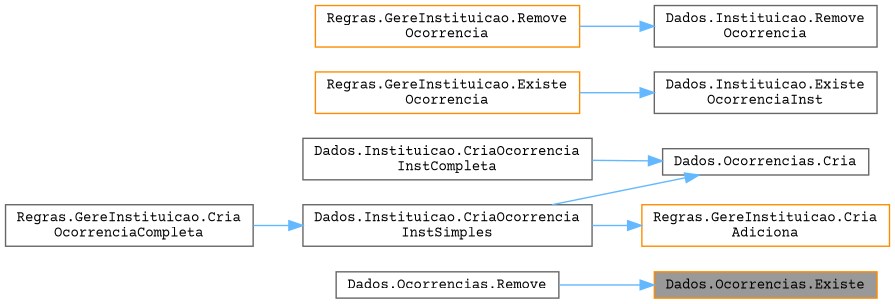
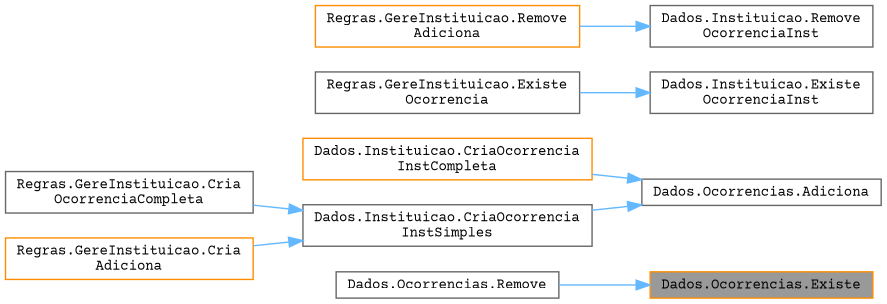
node "Regras.GereInstituicao.Remove Ocorrencia": label "Regras.GereInstituicao.Remove Ocorrencia" -> "Regras.GereInstituicao.Remove Adiciona"
node "Dados.Instituicao.Remove Ocorrencia": label "Dados.Instituicao.Remove Ocorrencia" -> "Dados.Instituicao.Remove OcorrenciaInst"
node "Regras.GereInstituicao.Existe Ocorrencia": color darkorange -> gray40
node "Dados.Instituicao.CriaOcorrencia InstCompleta": color gray40 -> darkorange
node "Dados.Ocorrencias.Cria": label "Dados.Ocorrencias.Cria" -> "Dados.Ocorrencias.Adiciona"
edge "Dados.Instituicao.CriaOcorrencia InstSimples" -> "Regras.GereInstituicao.Cria Adiciona": reversed
